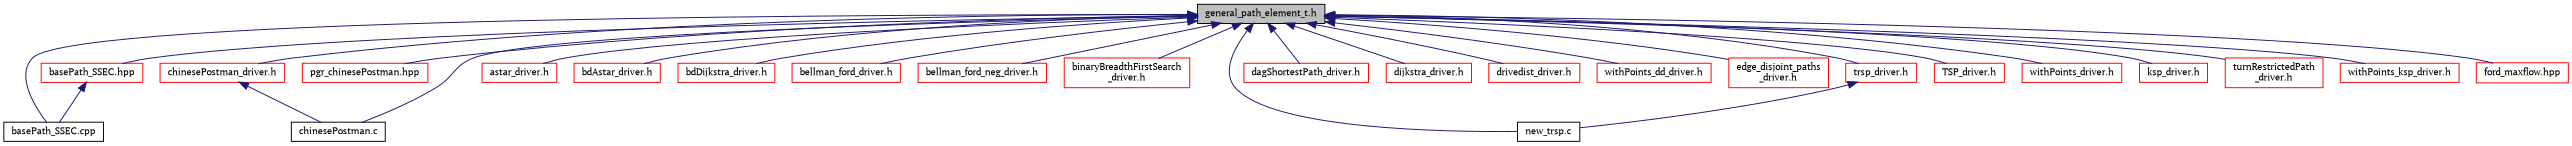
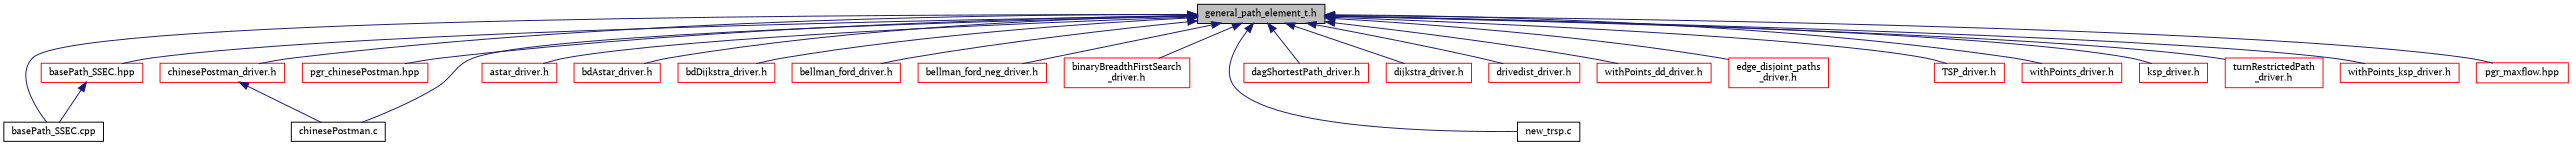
node "trsp_driver.h": removed
node "ford_maxflow.hpp": label "ford_maxflow.hpp" -> "pgr_maxflow.hpp"
